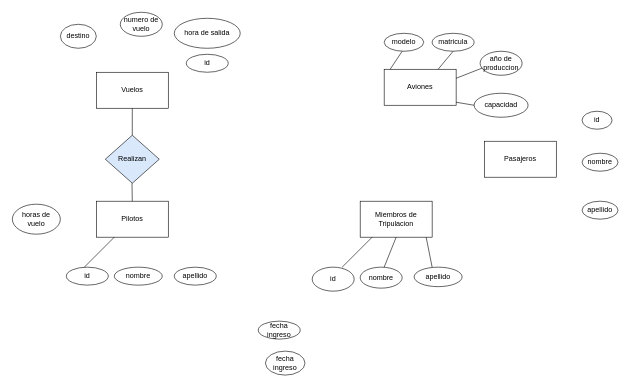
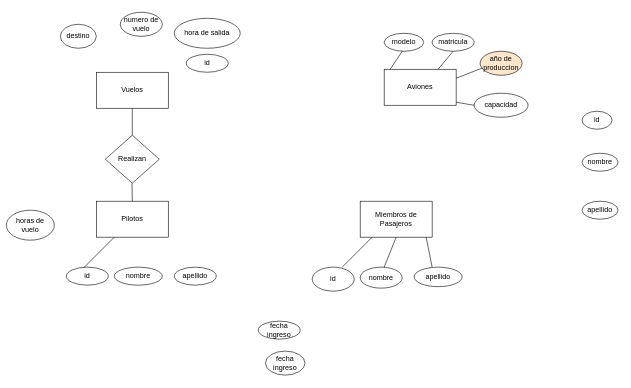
node "año de produccion": fillcolor #ffffff -> #ffe6cc
node "Realizan": fillcolor #dae8fc -> #ffffff
node "Pasajeros": removed
node "horas de vuelo": moved (36, 219) -> (30, 225)
node "Miembros de Tripulacion": label "Miembros de Tripulacion" -> "Miembros de Pasajeros"
